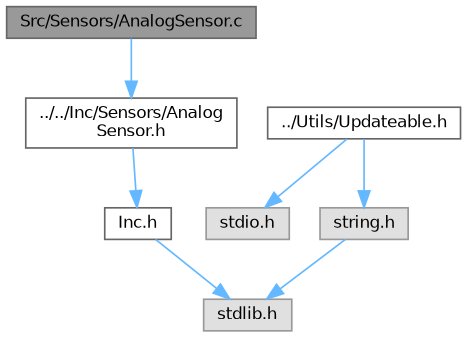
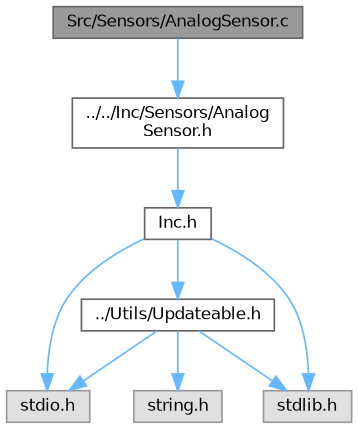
edge "Inc.h" -> "../Utils/Updateable.h": added
edge "string.h" -> "stdlib.h": now "../Utils/Updateable.h" -> "stdlib.h"
edge "Inc.h" -> "stdio.h": added
